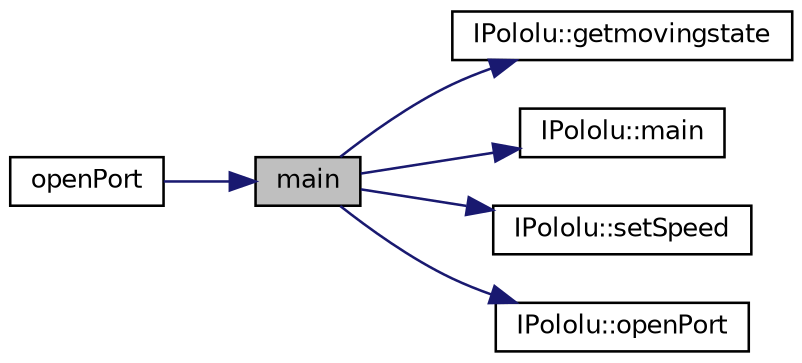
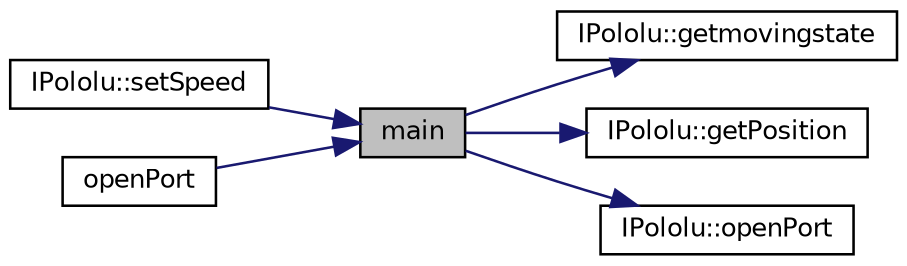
node "IPololu::main": label "IPololu::main" -> "IPololu::getPosition"
edge "main" -> "IPololu::setSpeed": reversed
